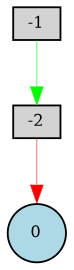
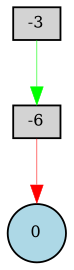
node "-1": label "-1" -> "-3"
node "-2": label "-2" -> "-6"
